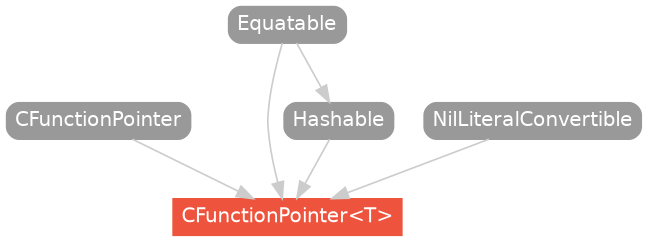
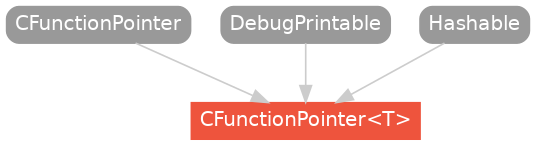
node "Equatable": removed
node "DebugPrintable": added
node "NilLiteralConvertible": removed
